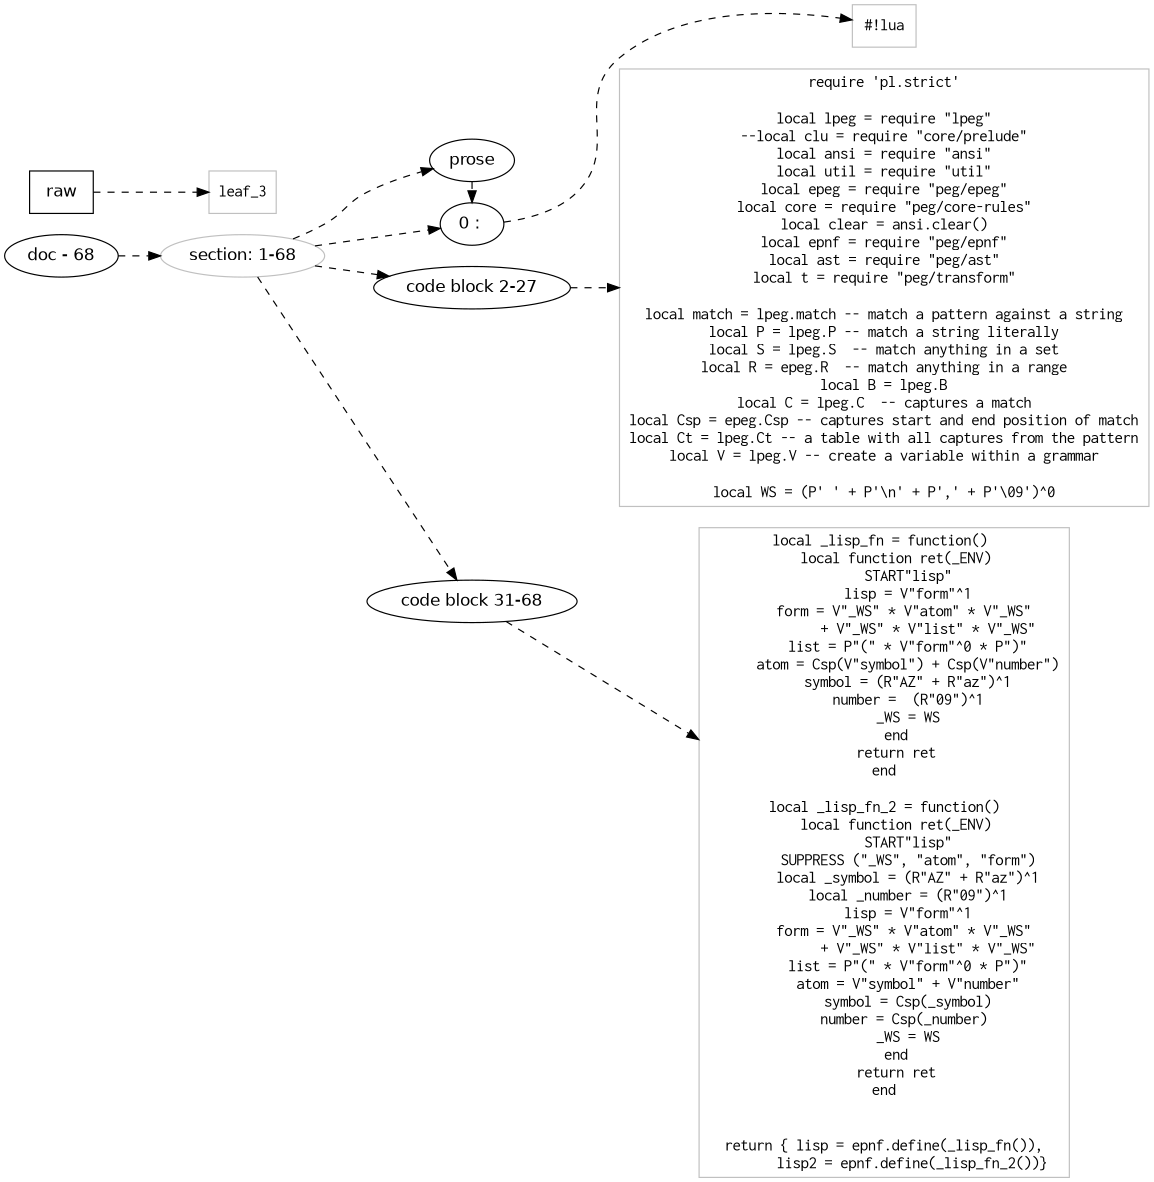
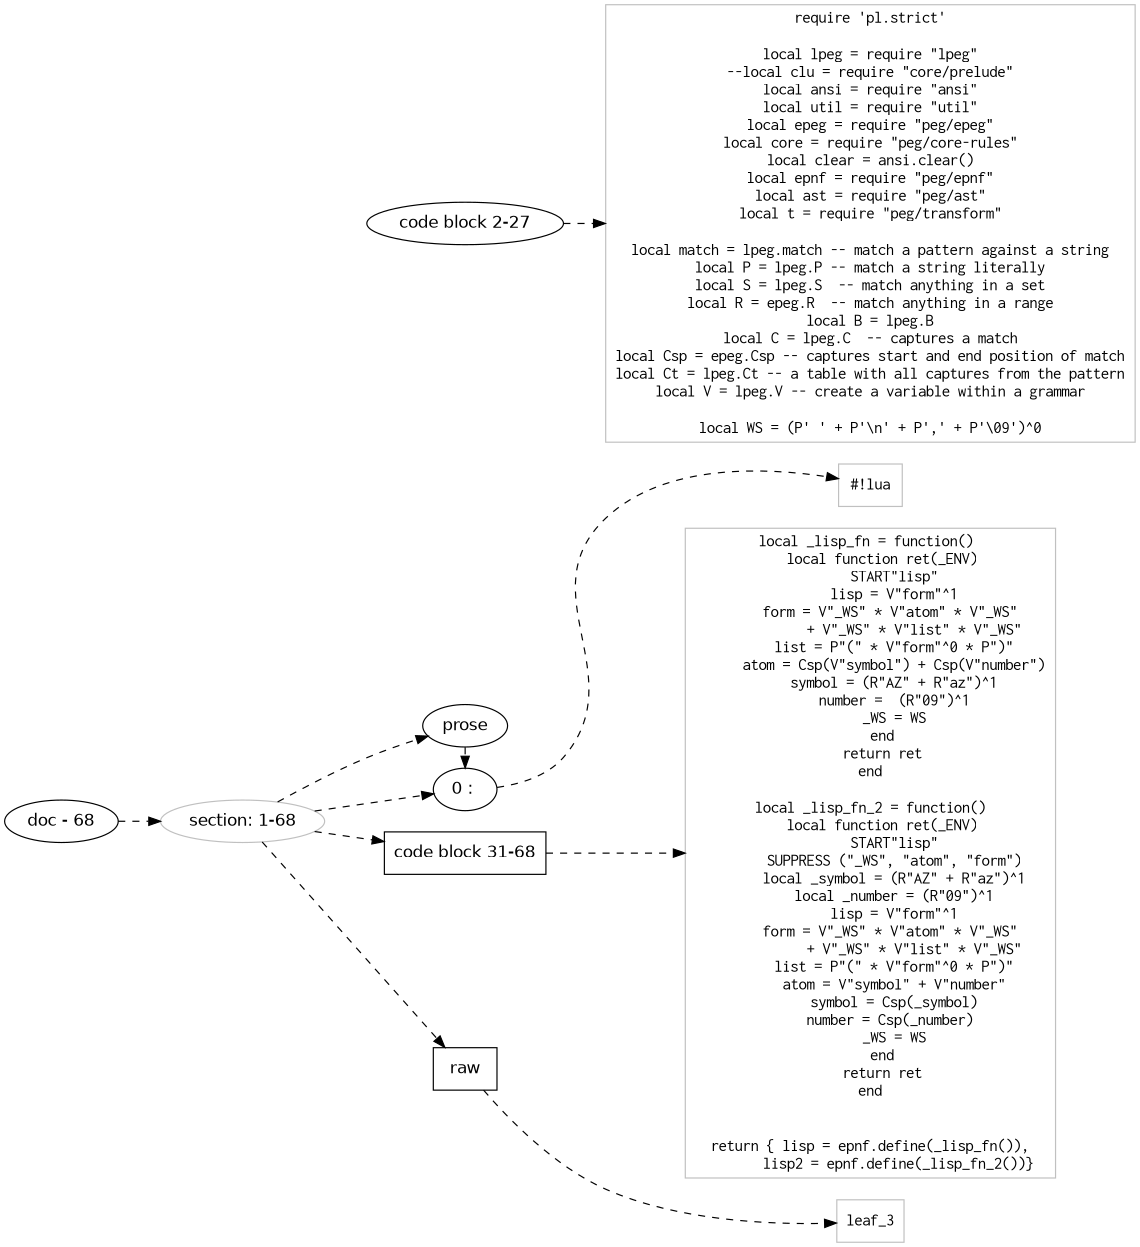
edge "section: 1-68" -> "code block 2-27": now "section: 1-68" -> "raw"
node "code block 31-68": shape ellipse -> box
